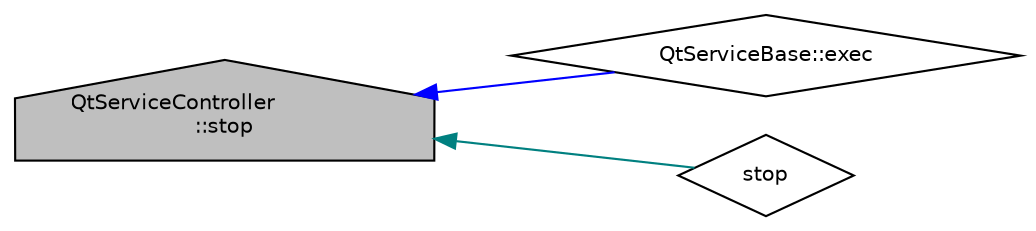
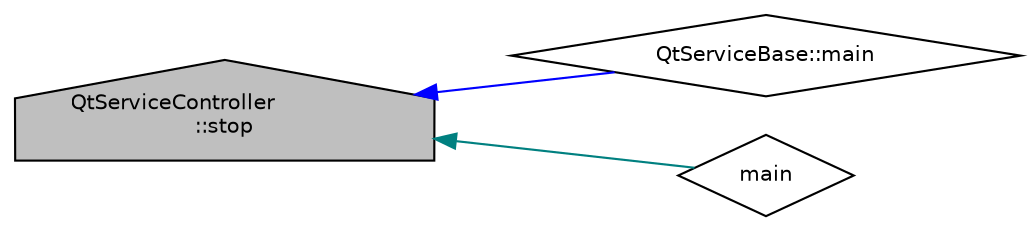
node "QtServiceBase::exec": label "QtServiceBase::exec" -> "QtServiceBase::main"
node "stop": label "stop" -> "main"
